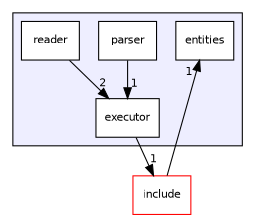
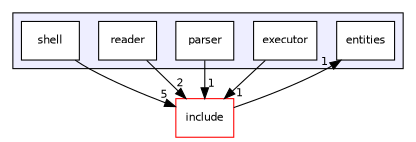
node "shell": added
edge "parser" -> "executor": now "parser" -> "include"
edge "reader" -> "executor": now "reader" -> "include"
